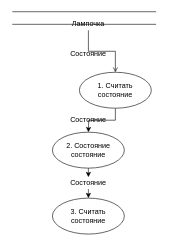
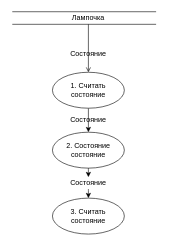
node "Лампочка": moved (89, 24) -> (89, 18)
node "1. Считать состояние": moved (116, 90) -> (89, 90)
